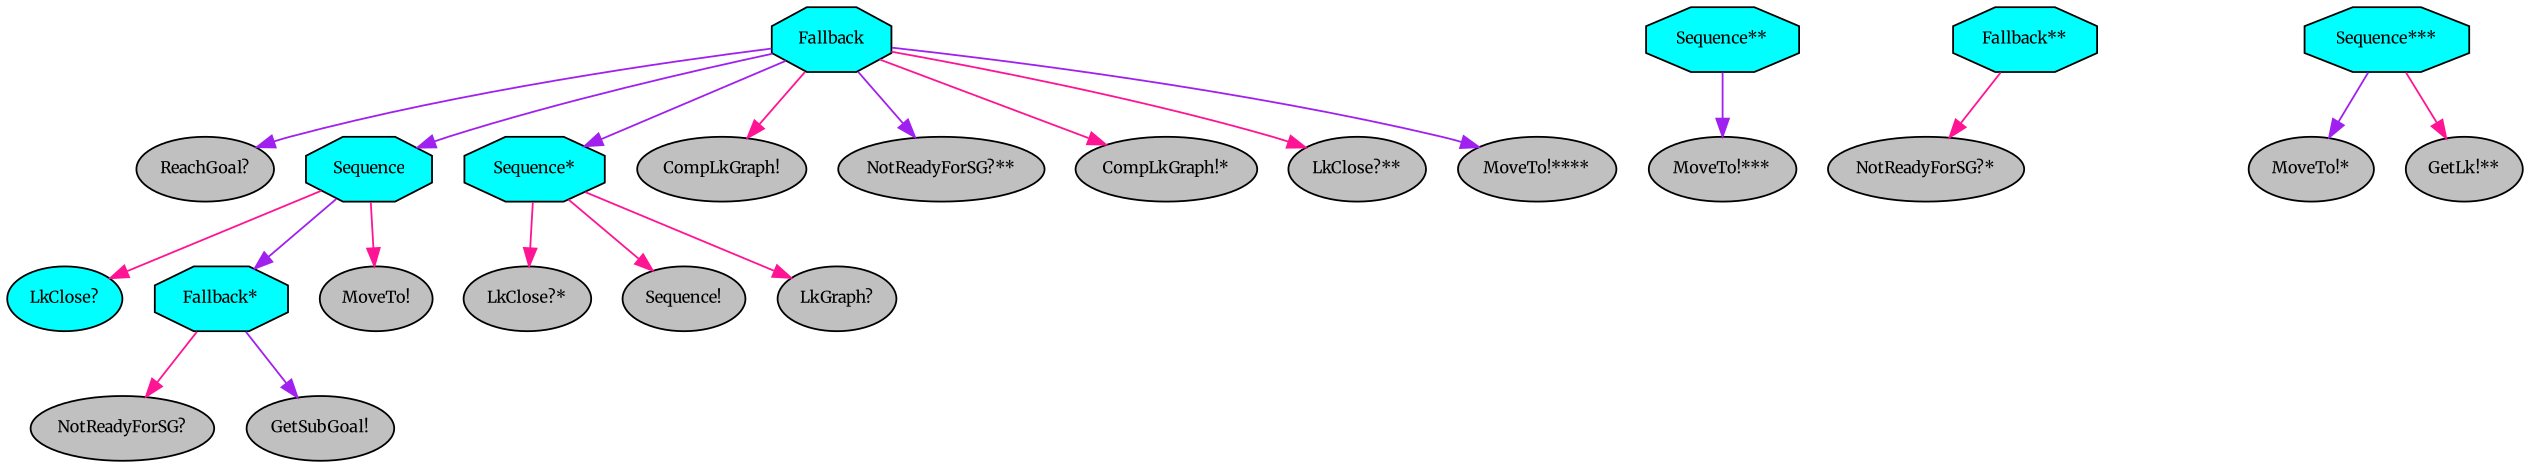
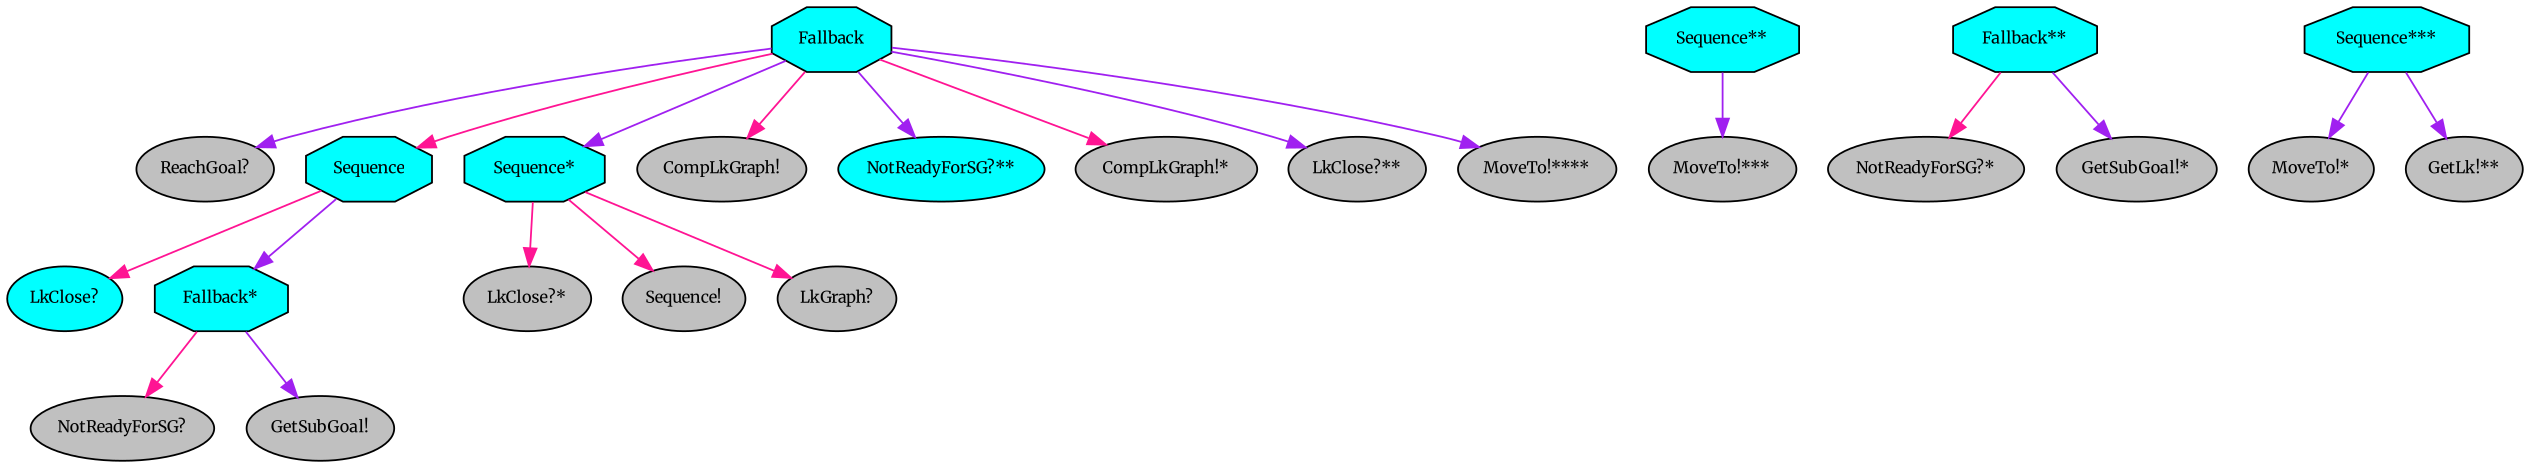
edge "Fallback" -> "LkClose?**": color deeppink -> purple
edge "Fallback" -> "Sequence": color purple -> deeppink
edge "Sequence***" -> "GetLk!**": color deeppink -> purple
node "NotReadyForSG?**": fillcolor gray -> cyan
node "GetSubGoal!*": added
node "MoveTo!": removed
